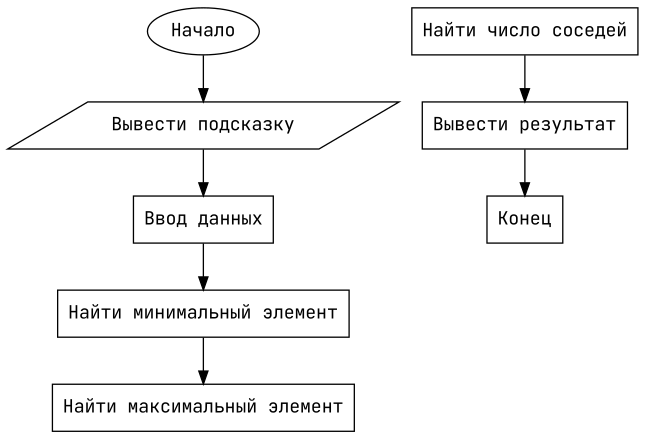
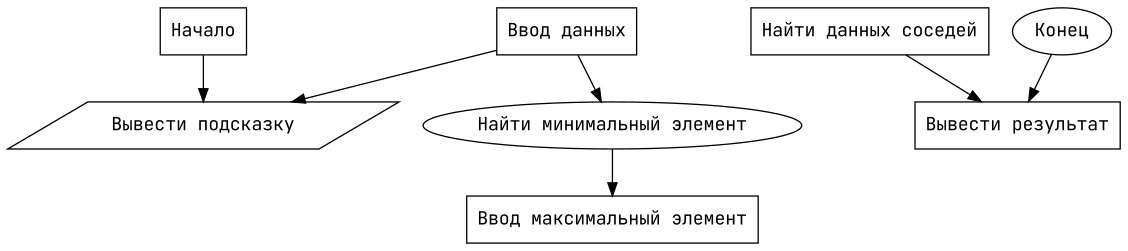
node "Начало": shape ellipse -> box
node "Найти число соседей": label "Найти число соседей" -> "Найти данных соседей"
edge "Вывести подсказку" -> "Ввод данных": reversed
edge "Вывести результат" -> "Конец": reversed
node "Конец": shape box -> ellipse
node "Найти минимальный элемент": shape box -> ellipse
node "Найти максимальный элемент": label "Найти максимальный элемент" -> "Ввод максимальный элемент"
